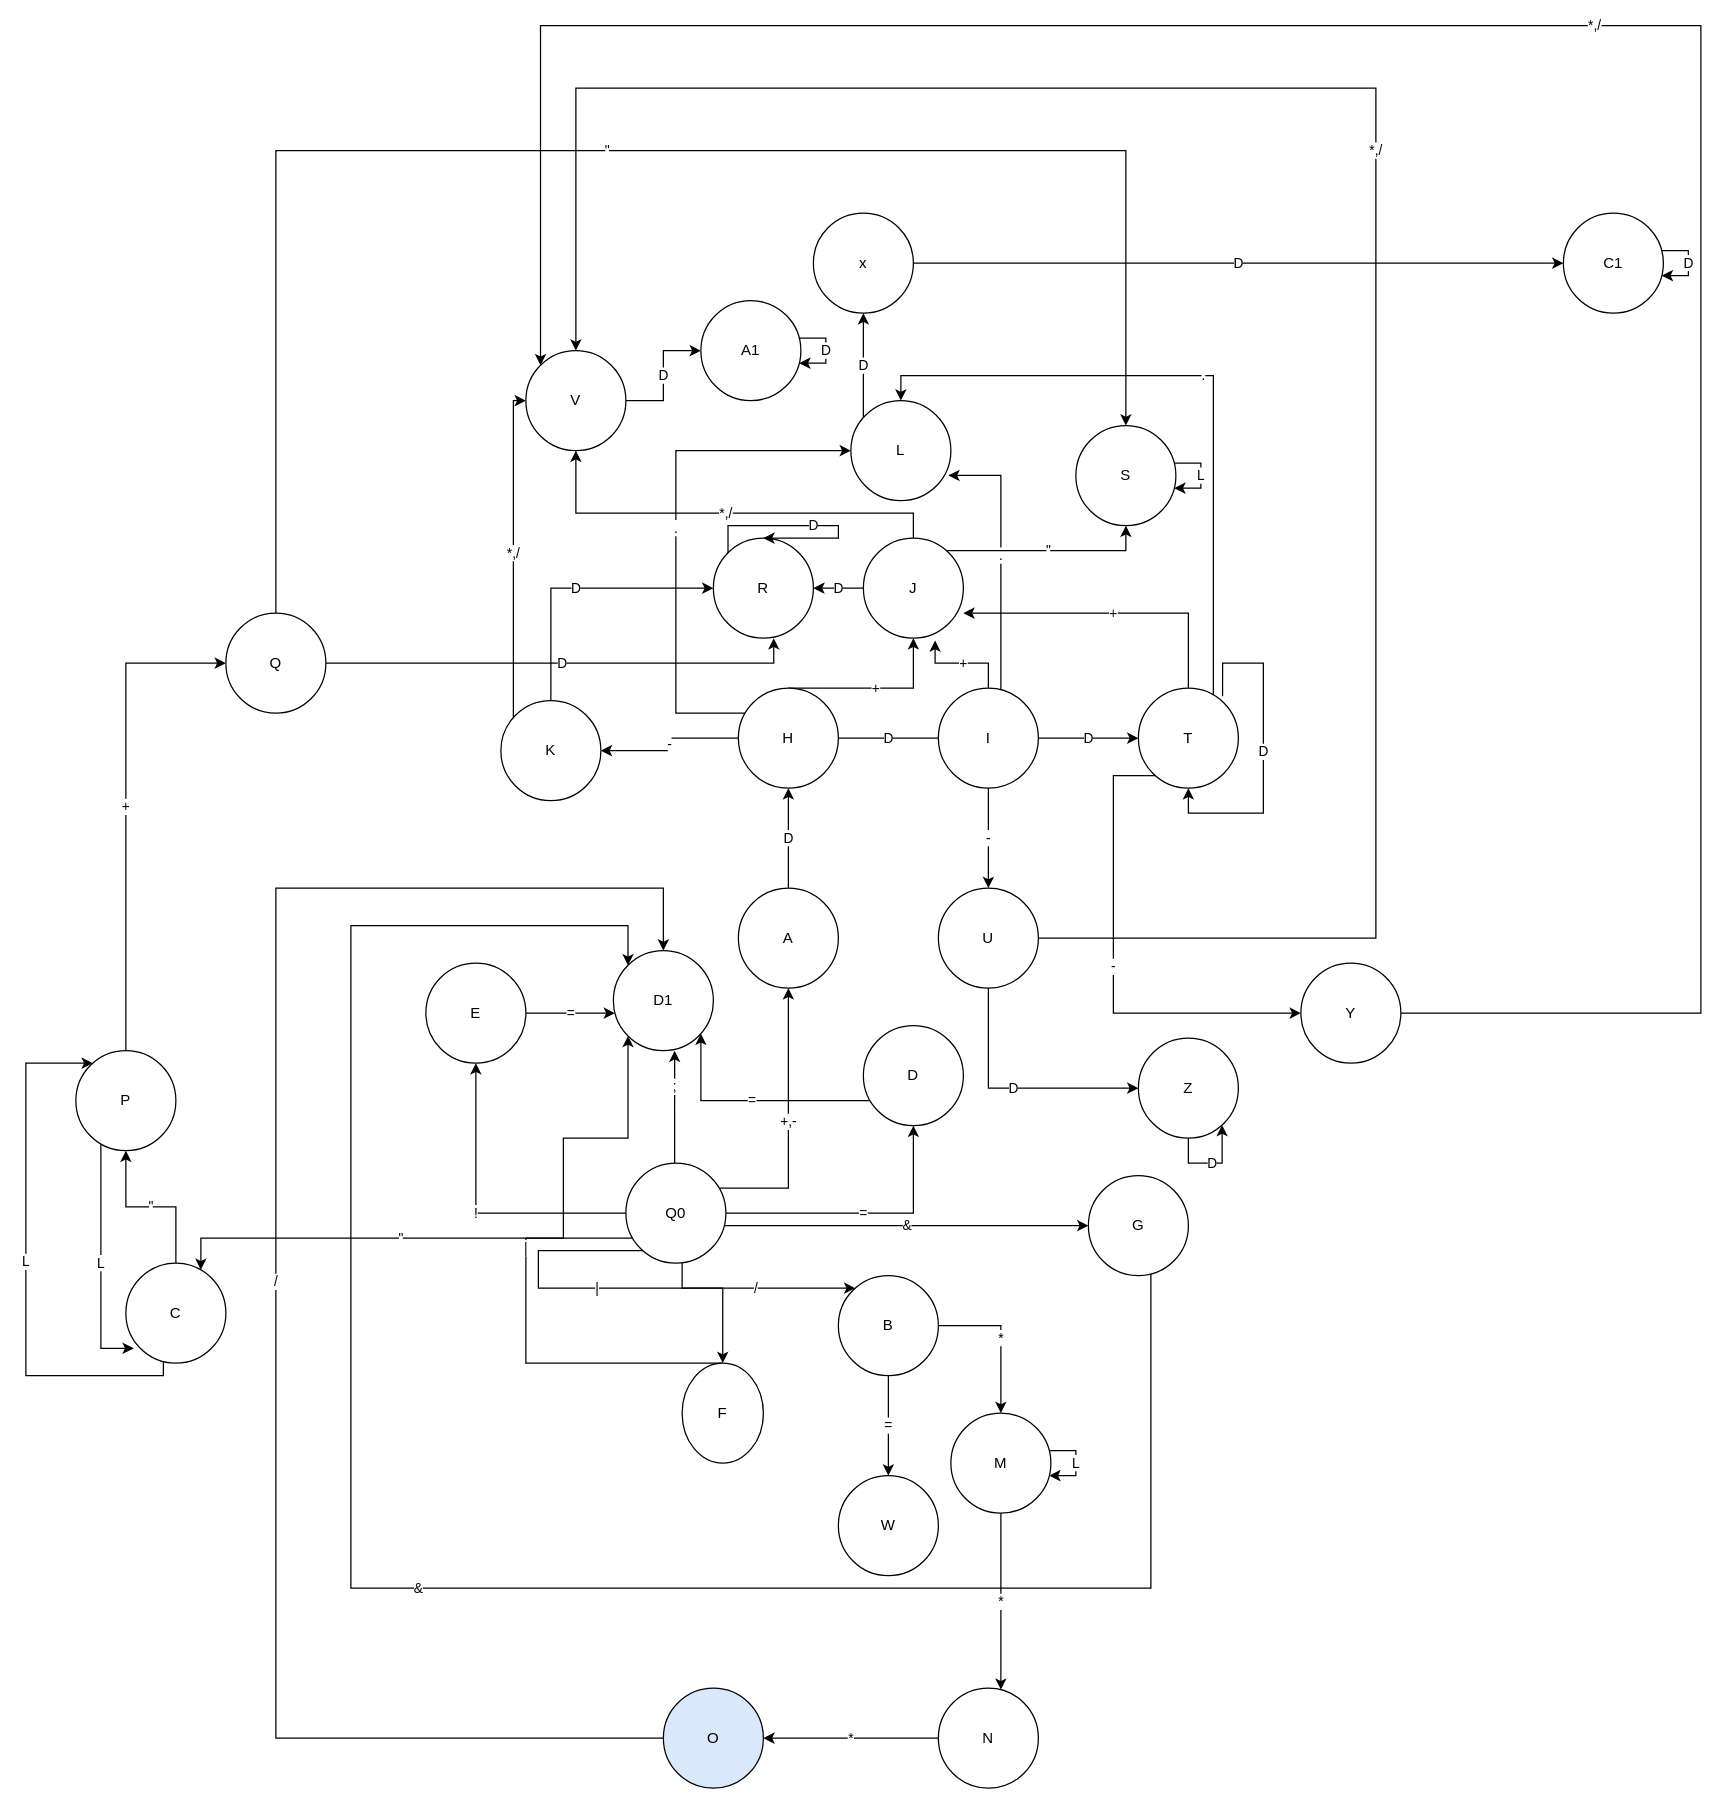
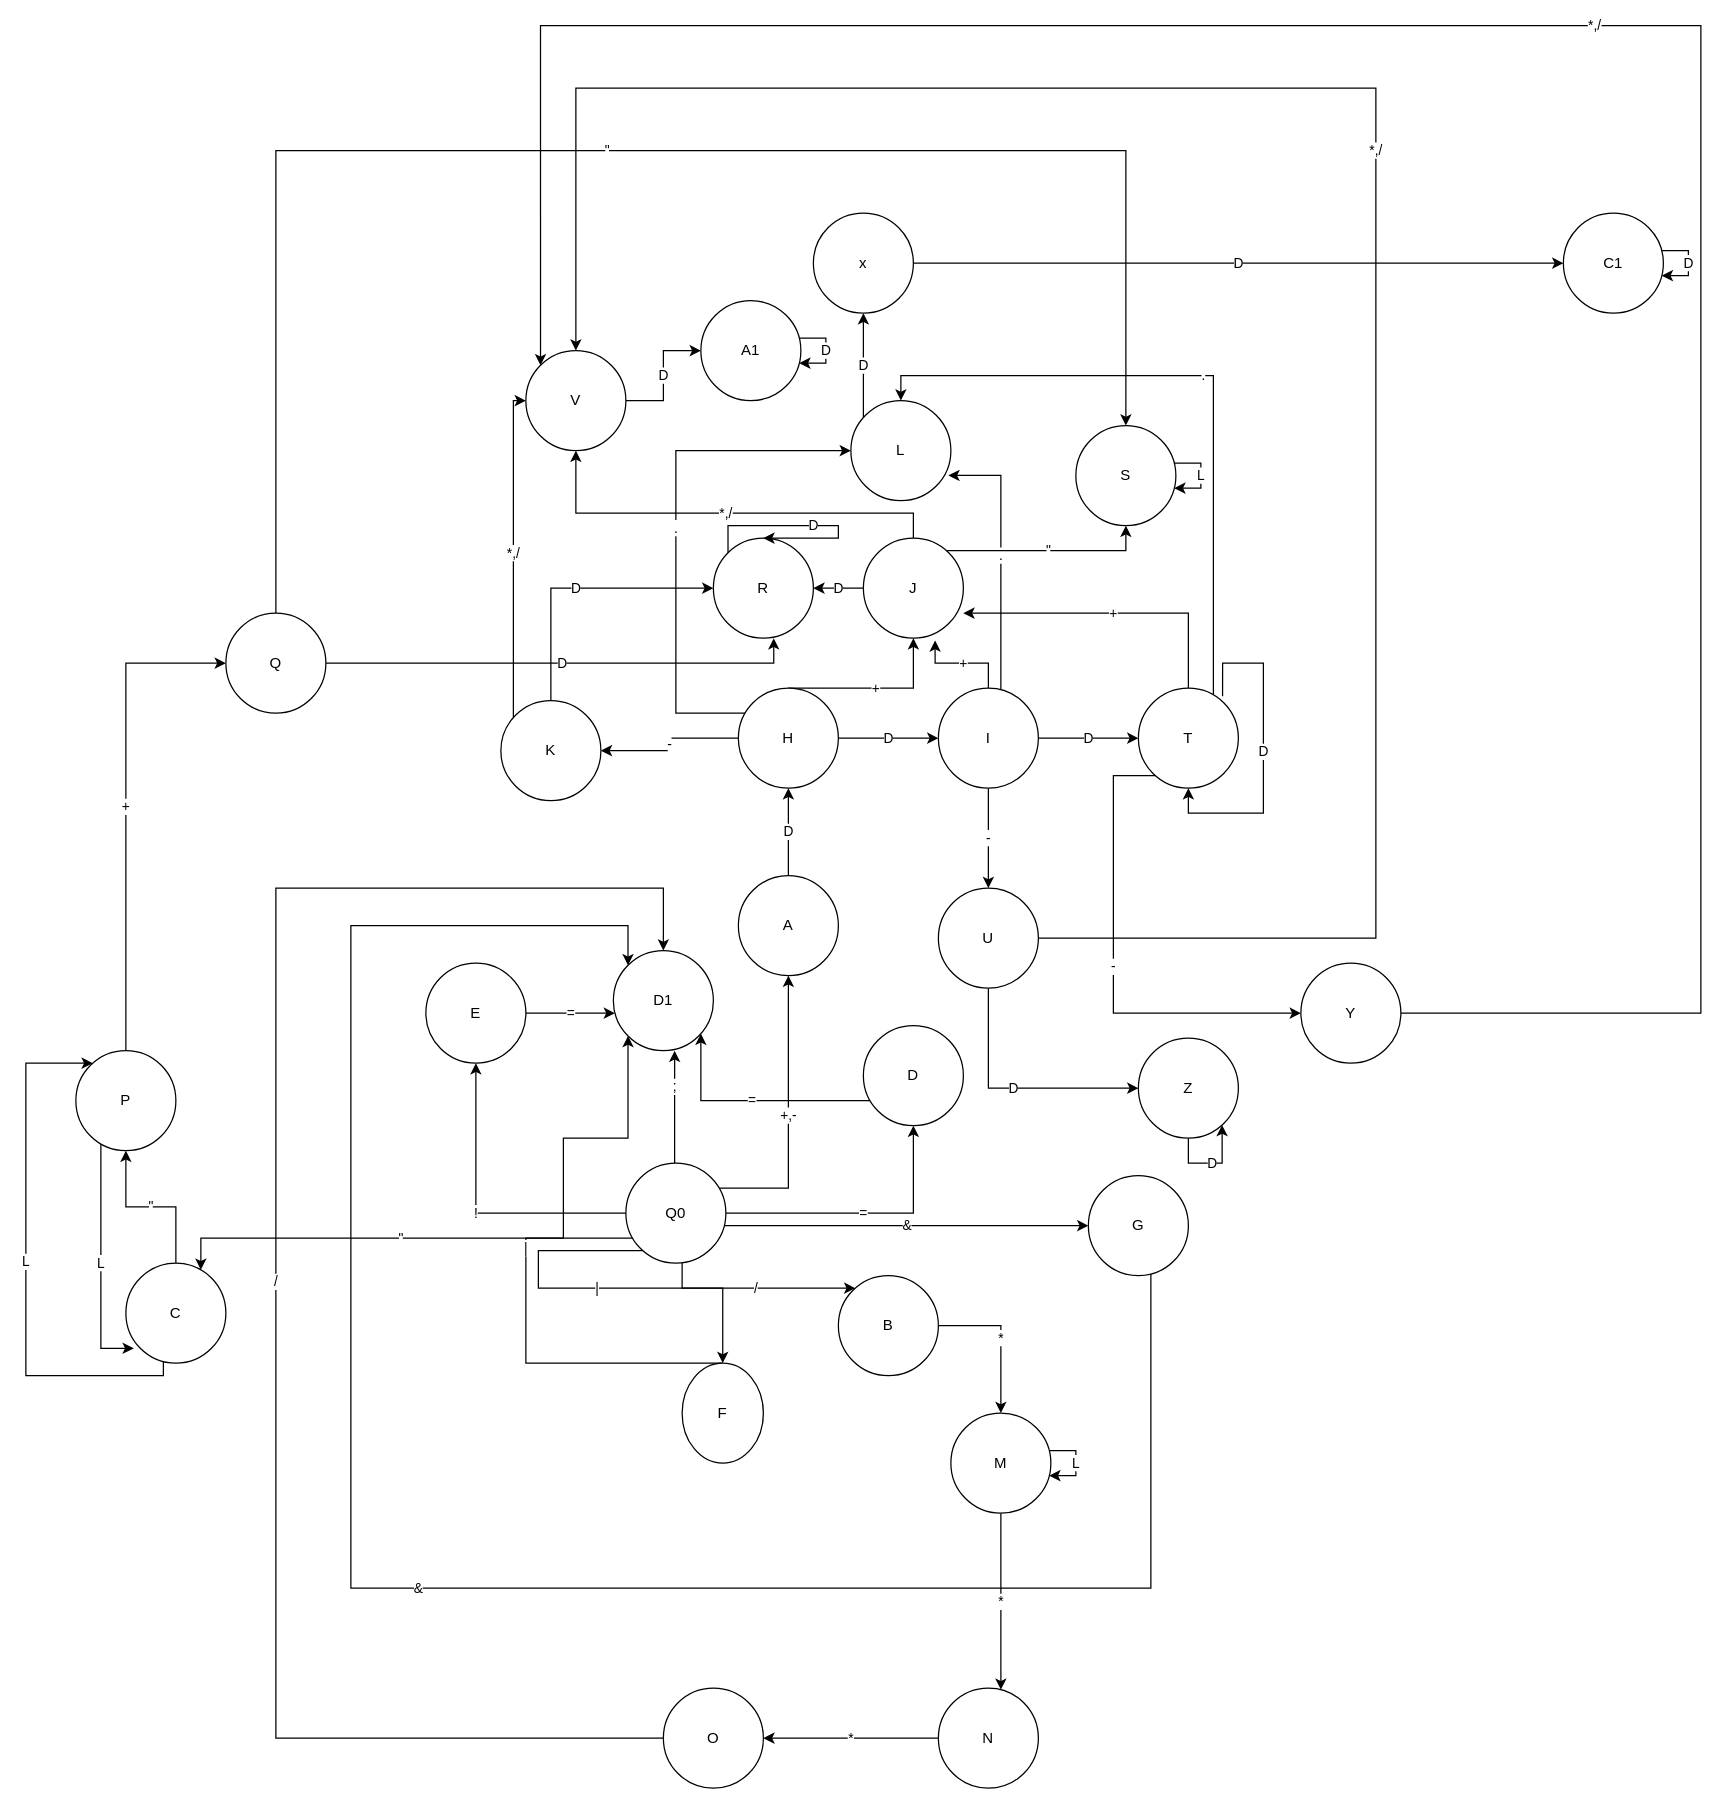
edge "H" -- "I": arrowhead none -> classic
node "A": moved (788, 938) -> (788, 926)
edge "B" -> "W": removed, label "="
node "W": removed
node "O": fillcolor #dae8fc -> #ffffff
